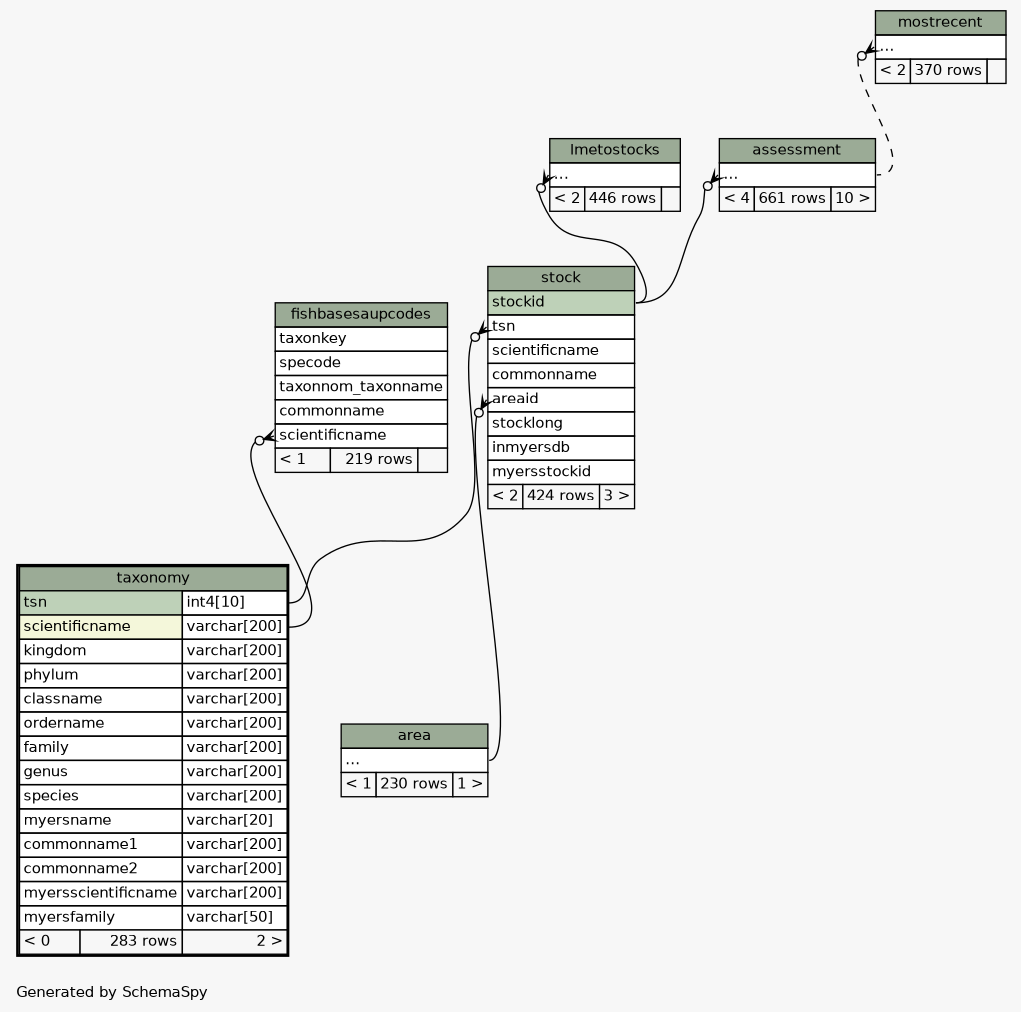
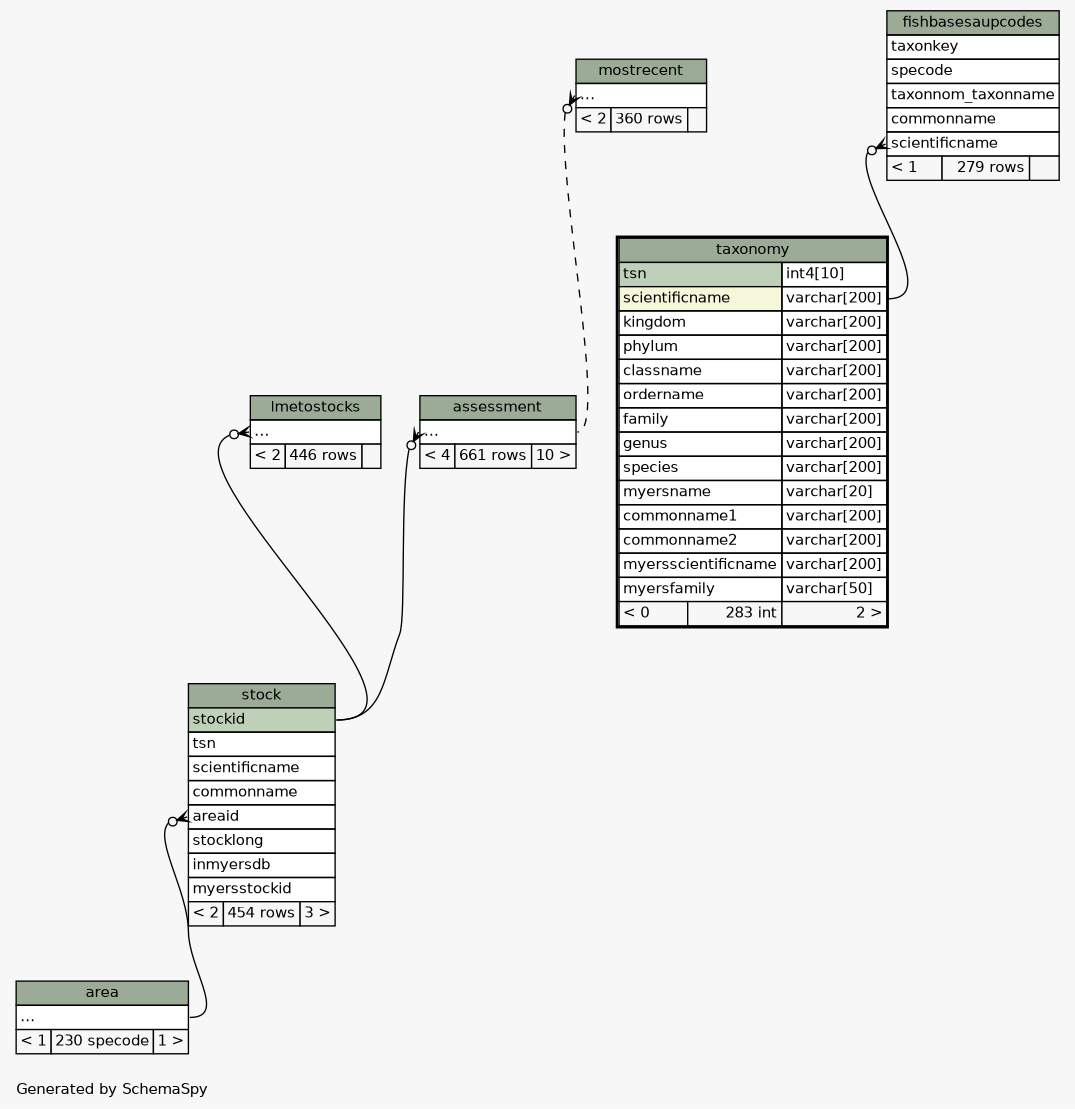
node "mostrecent": text "370 rows" -> "360 rows"
node "fishbasesaupcodes": text "219 rows" -> "279 rows"
node "stock": text "424 rows" -> "454 rows"
edge "taxonomy" -> "stock": removed
node "area": text "230 rows" -> "230 specode"
node "taxonomy": text "283 rows" -> "283 int"
